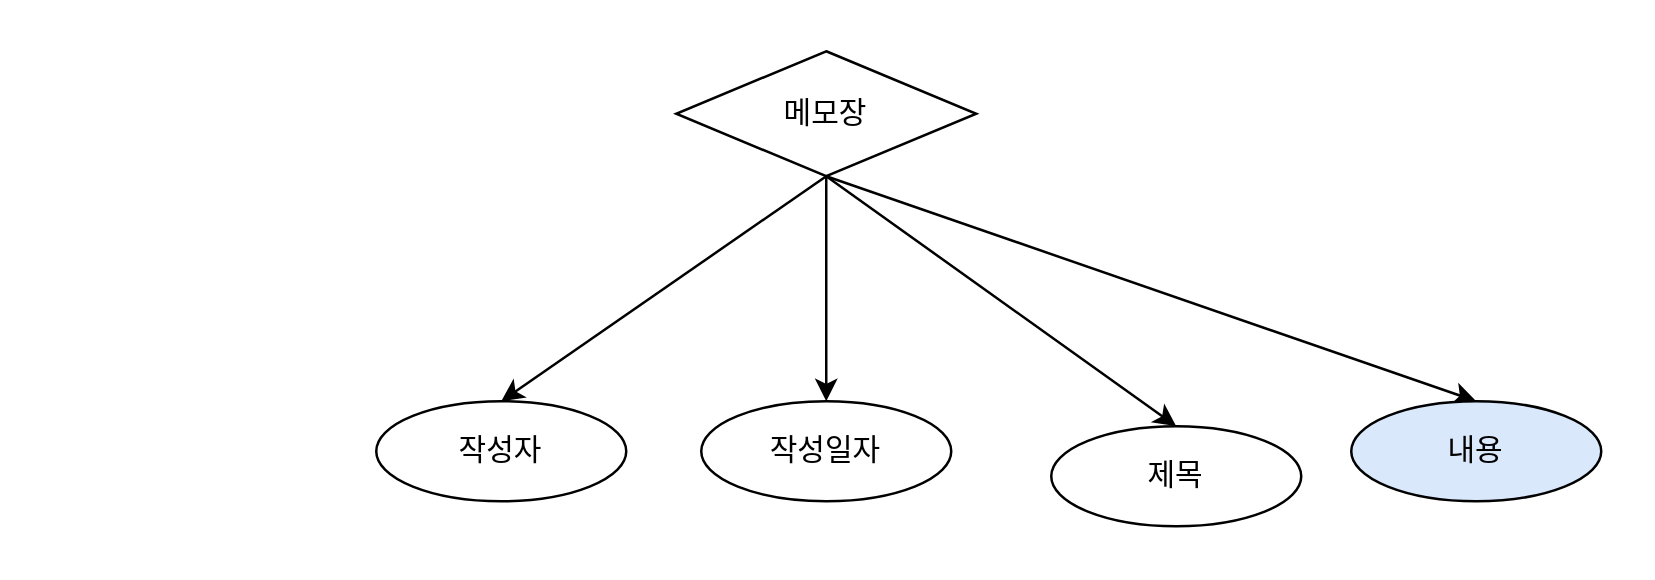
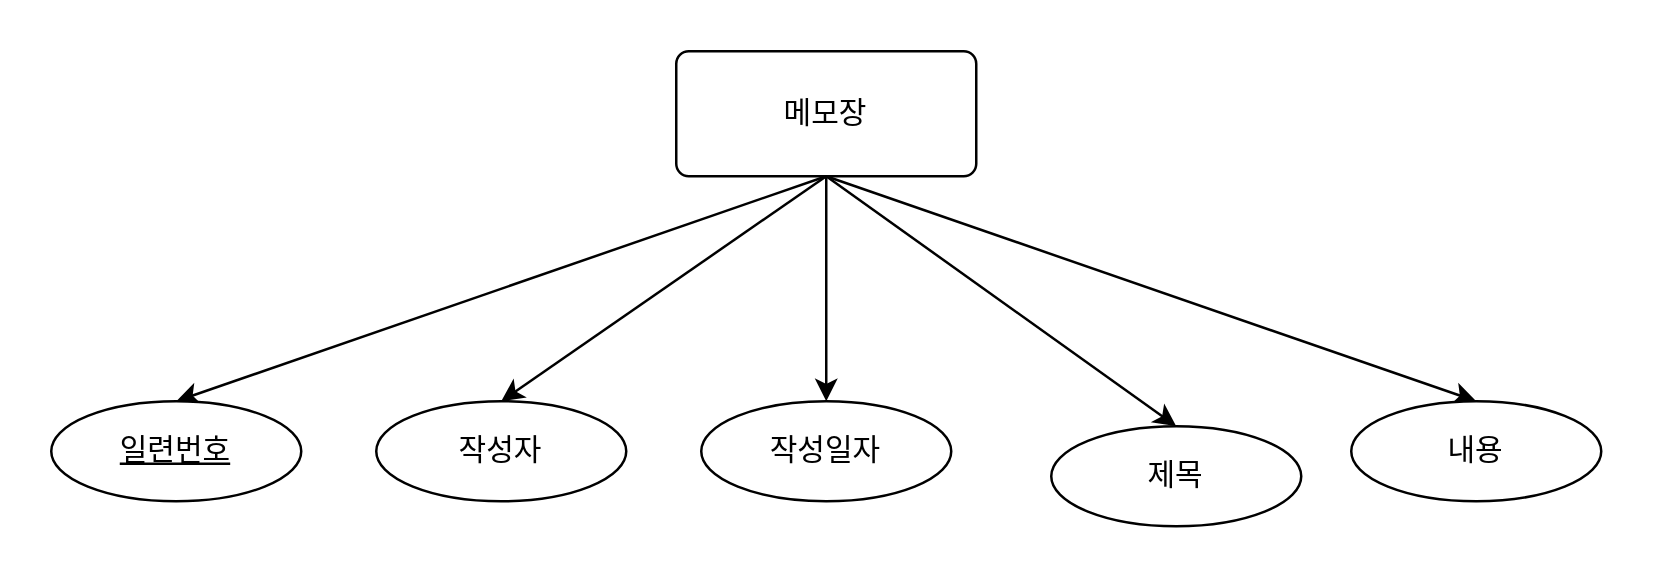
node "메모장": shape diamond -> rounded rectangle
edge "메모장" -> "일련번호": added
node "일련번호": added
node "내용": fillcolor #dae8fc -> #ffffff
